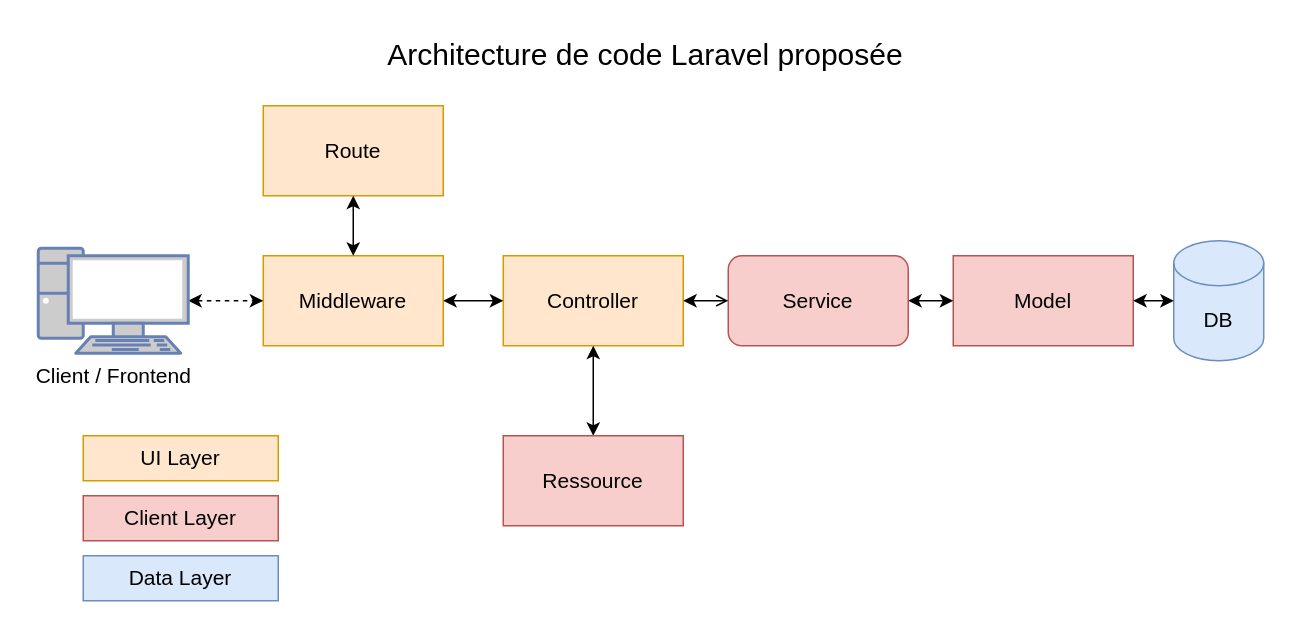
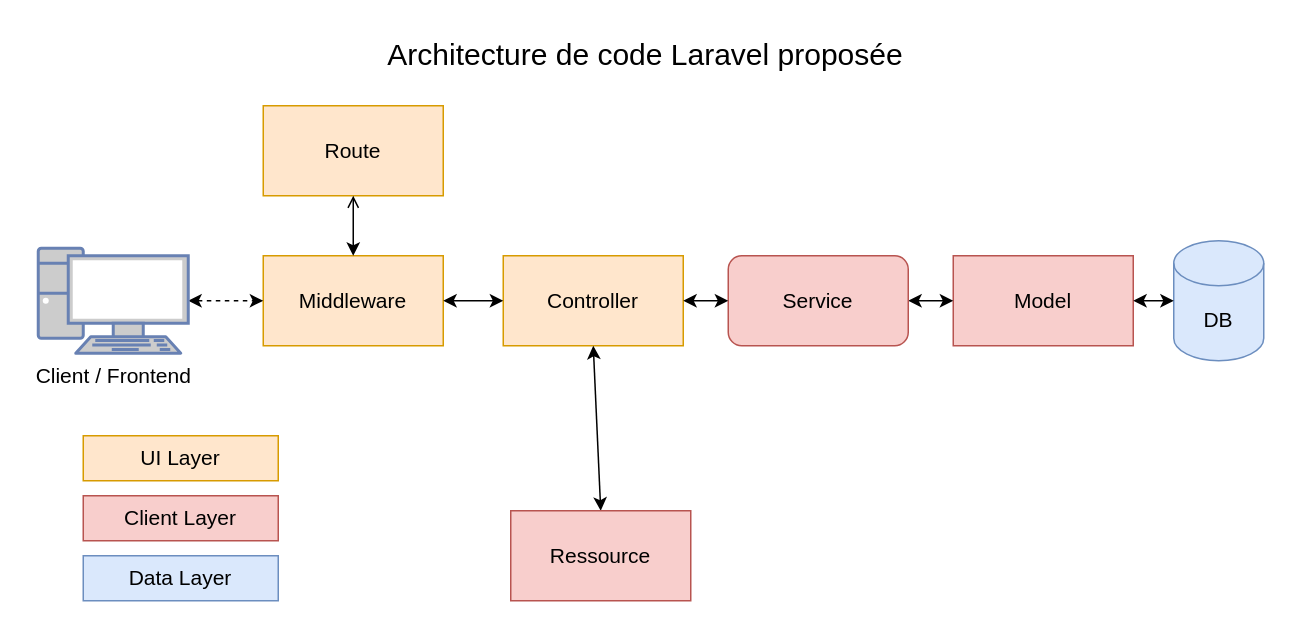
edge "Route" -- "Middleware": arrowhead classic -> open
edge "Controller" -- "Service": arrowhead open -> classic
node "Ressource": moved (593, 481) -> (601, 556)
